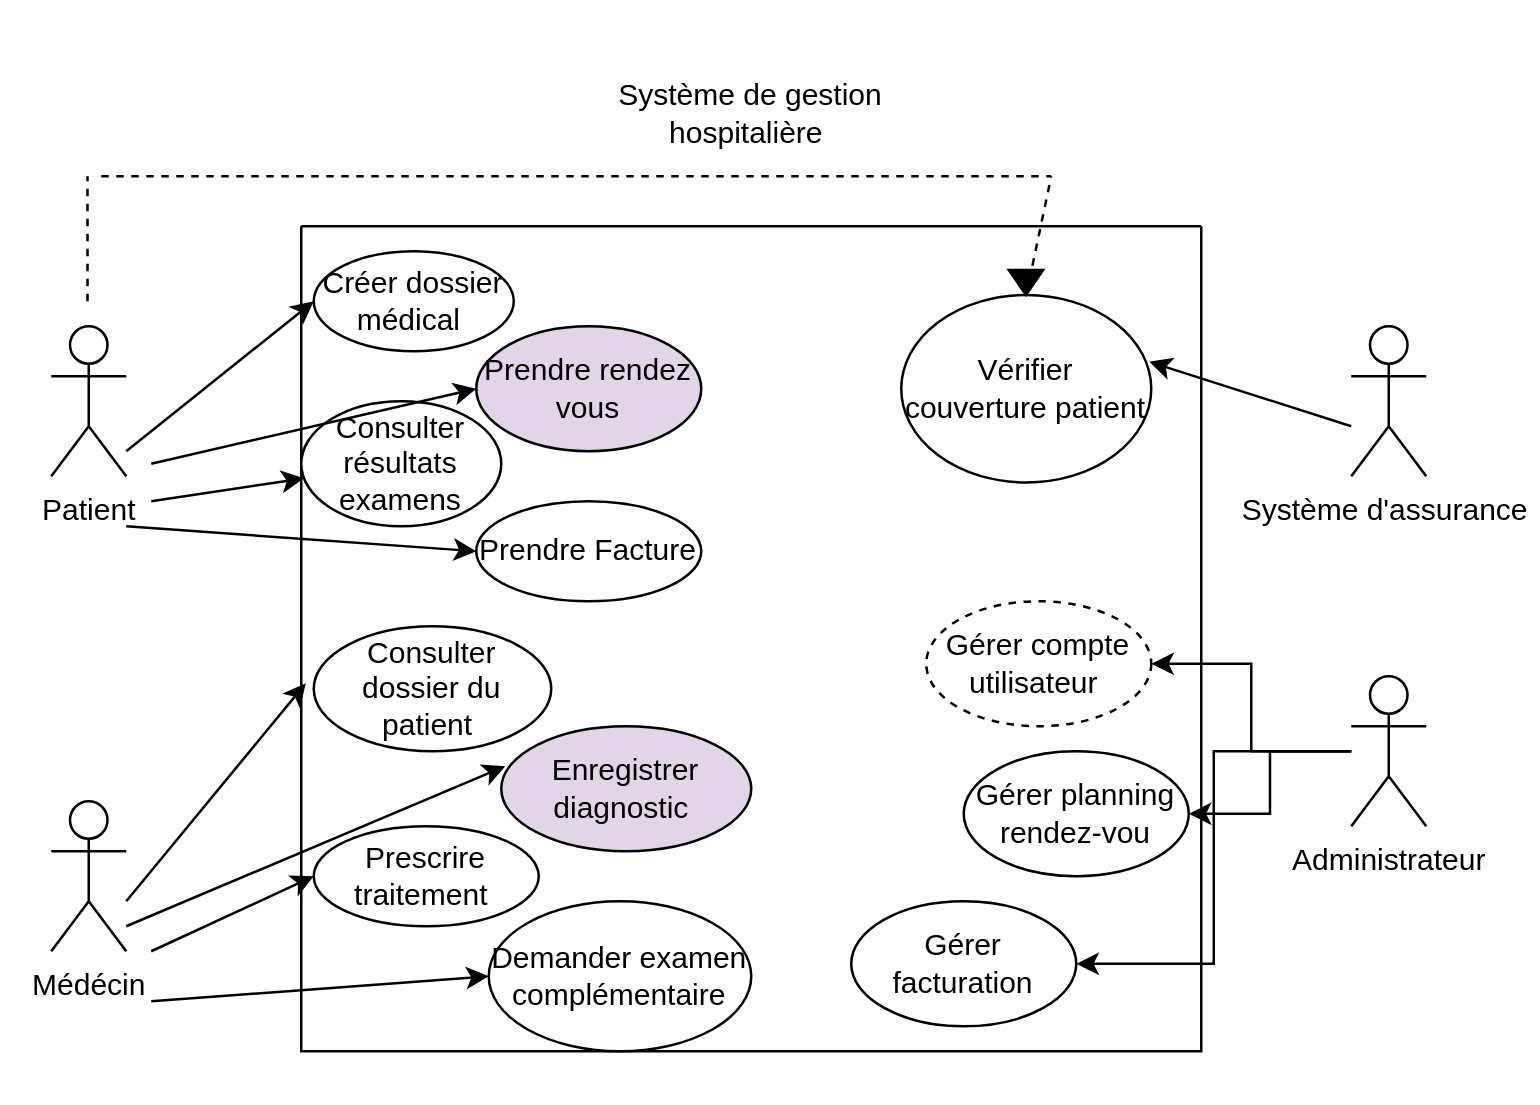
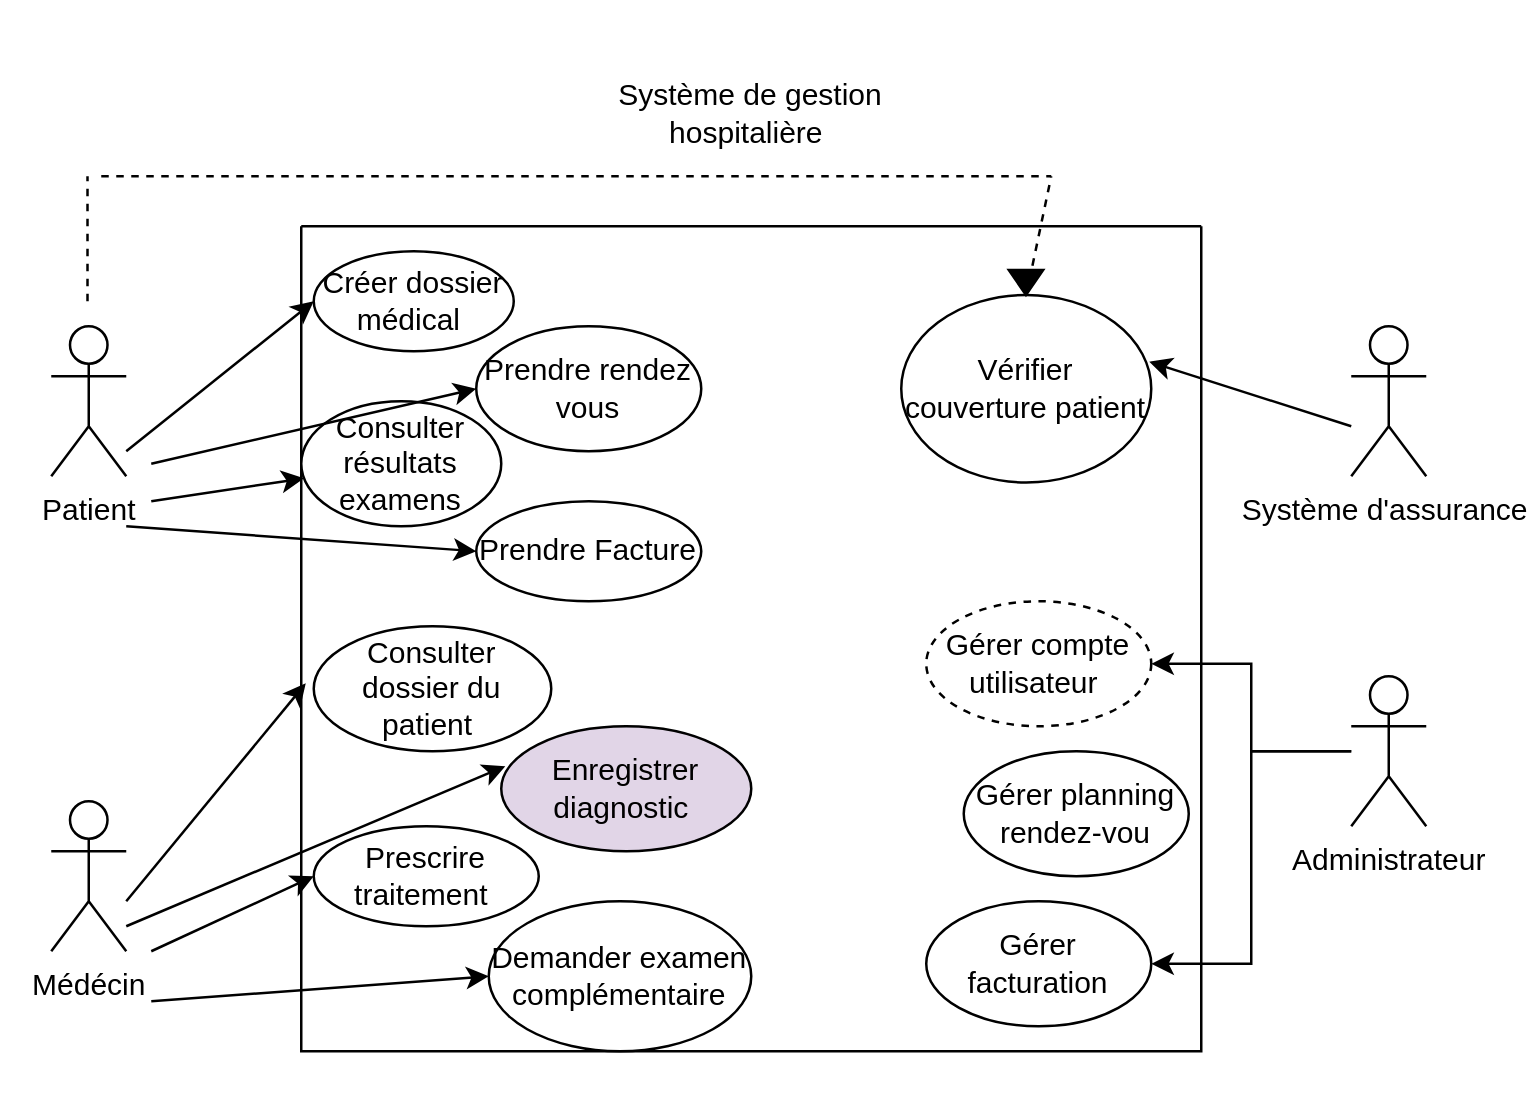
node "Prendre rendez vous": fillcolor #e1d5e7 -> #ffffff
edge "Administrateur" -> "Gérer planning rendez-vou": removed
node "Gérer facturation": moved (964, 964) -> (1039, 964)
